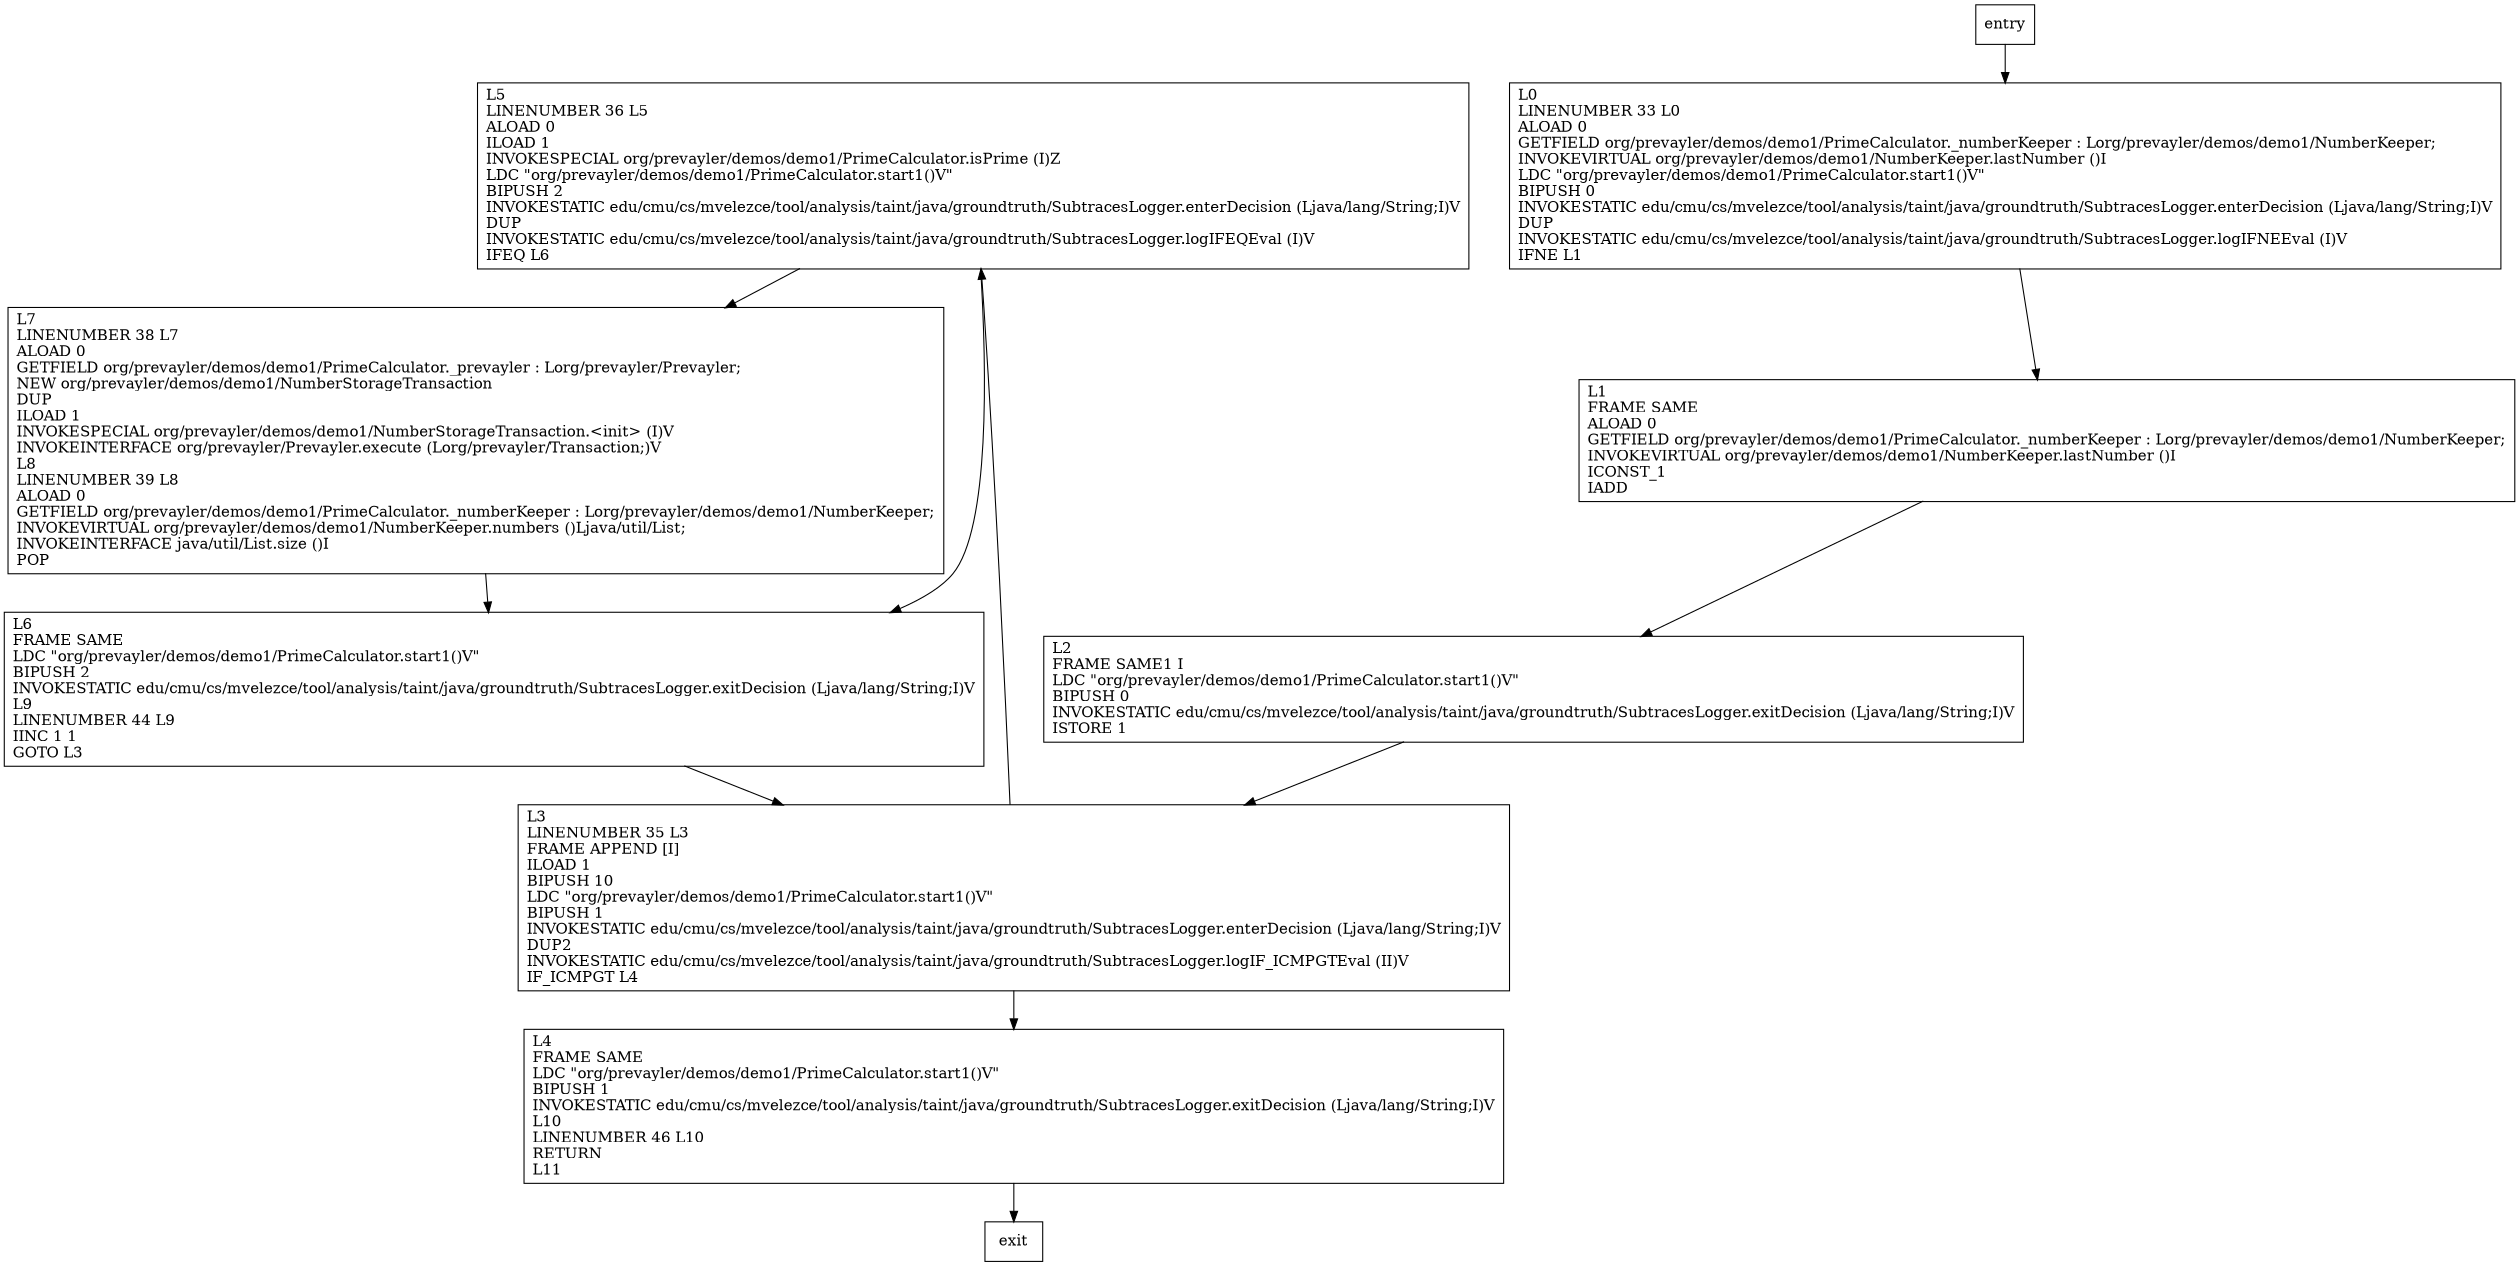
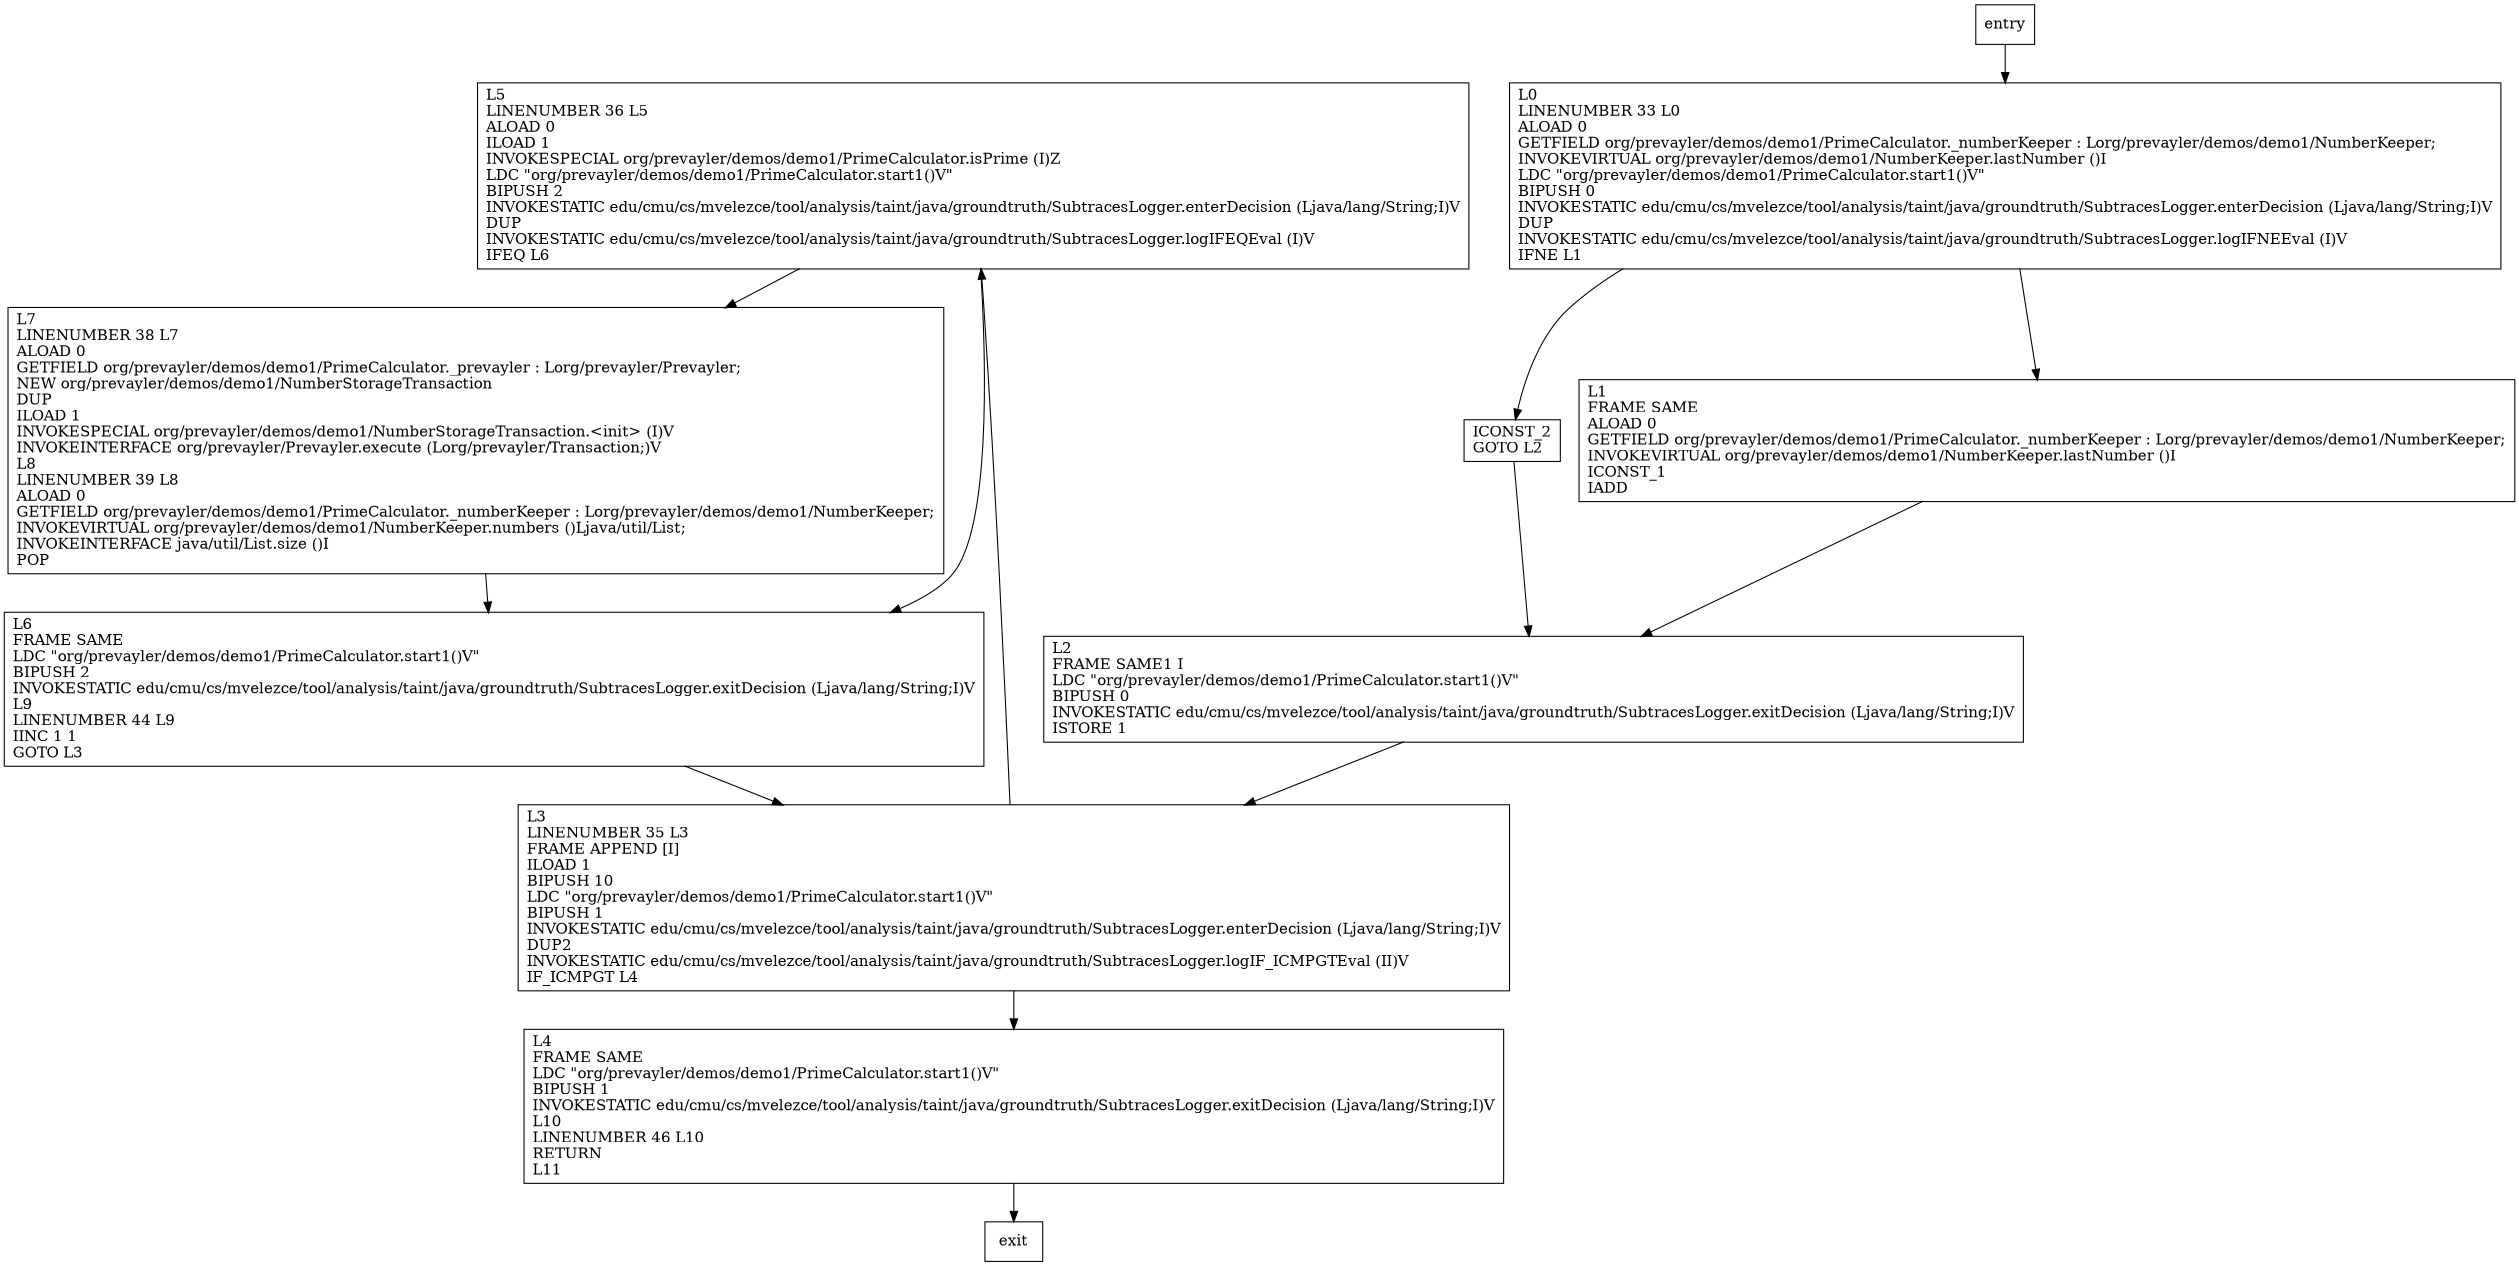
node "ICONST_2 GOTO L2": added
